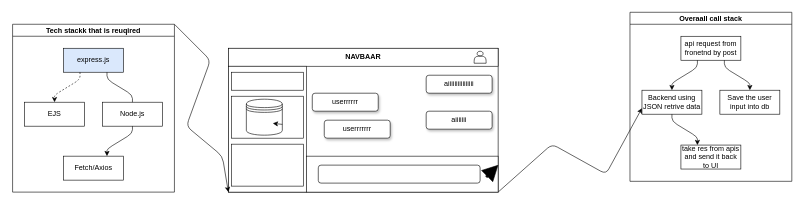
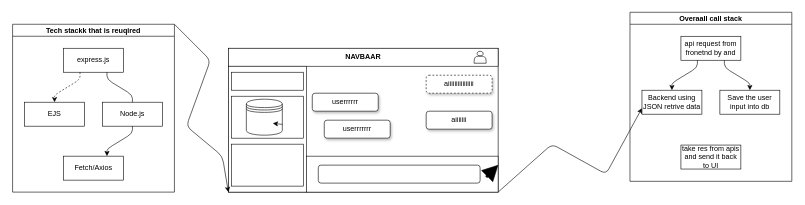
node "api request from fronetnd by post": label "api request from fronetnd by post" -> "api request from fronetnd by and"
node "express.js": fillcolor #dae8fc -> #ffffff
node "aiiiiiiiiiiiiiiii": style solid -> dashed
edge "Backend using JSON retrive data" -> "take res from apis and send it back to UI": removed
